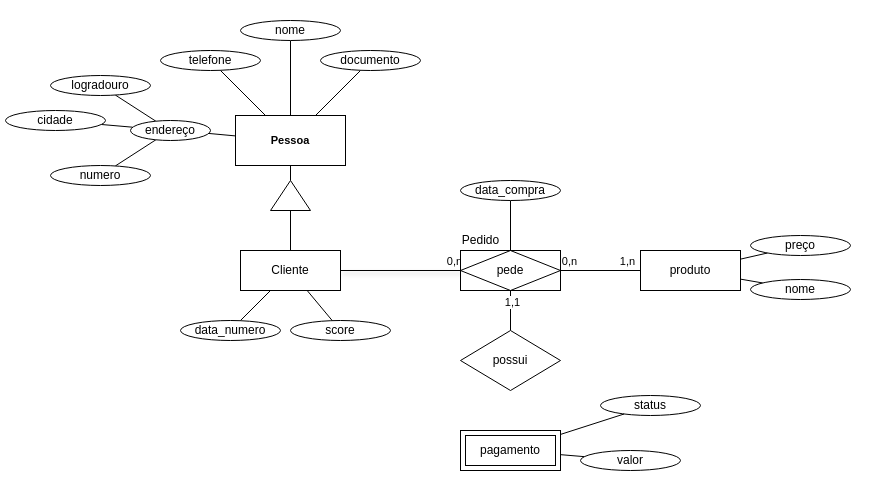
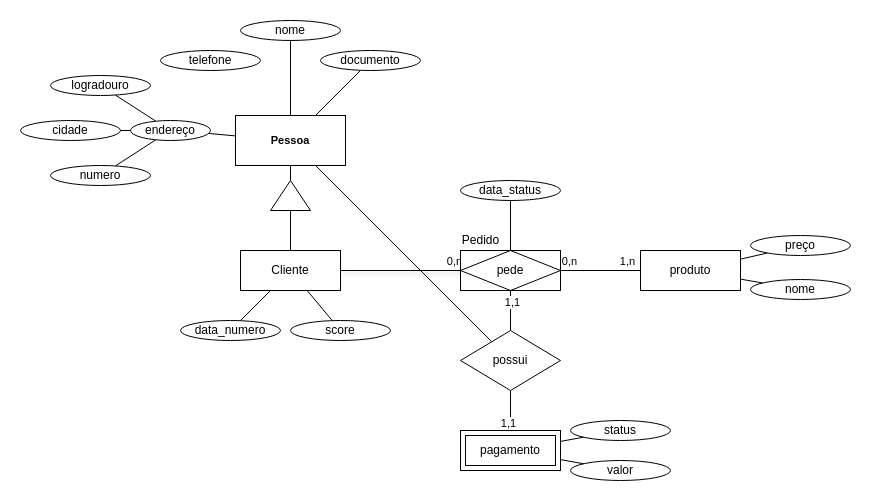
edge "telefone" -- "Pessoa": now "possui" -- "Pessoa"
node "cidade": moved (56, 121) -> (71, 131)
node "data_compra": label "data_compra" -> "data_status"
node "status": moved (651, 406) -> (621, 431)
edge "possui" -- "pagamento": added, label "1,1"
node "valor": moved (631, 461) -> (621, 471)
